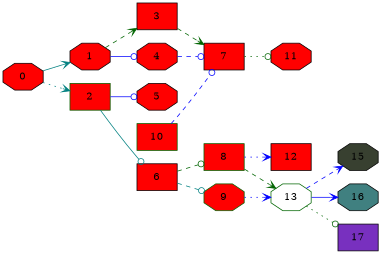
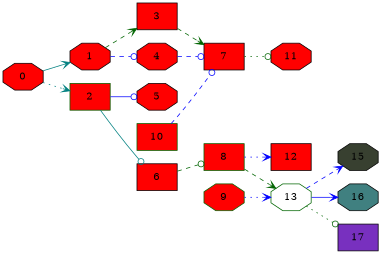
edge "1" -> "4": style solid -> dashed
edge "6" -> "9": removed
